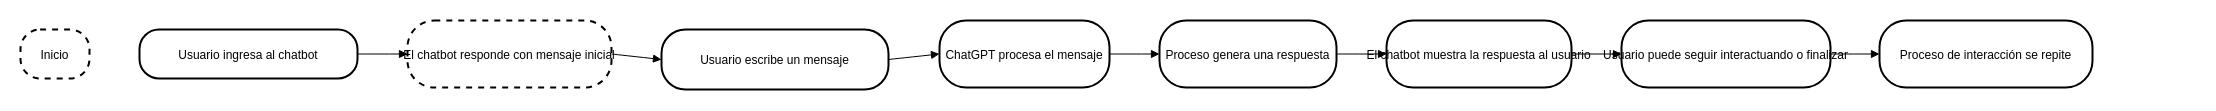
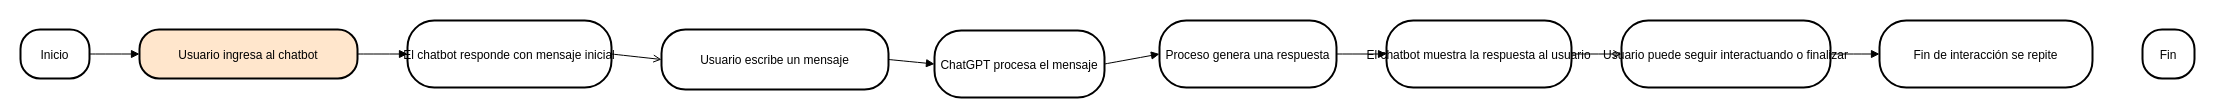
node "Inicio": style dashed -> solid
edge "Inicio" -> "Usuario ingresa al chatbot": added
node "Usuario ingresa al chatbot": fillcolor #ffffff -> #ffe6cc
node "El chatbot responde con mensaje inicial": style dashed -> solid
node "ChatGPT procesa el mensaje": moved (1025, 54) -> (1020, 64)
edge "El chatbot muestra la respuesta al usuario" -> "Usuario puede seguir interactuando o finalizar": arrowhead block -> open
node "Fin": added
node "Proceso de interacción se repite": label "Proceso de interacción se repite" -> "Fin de interacción se repite"
edge "El chatbot responde con mensaje inicial" -> "Usuario escribe un mensaje": arrowhead block -> open
